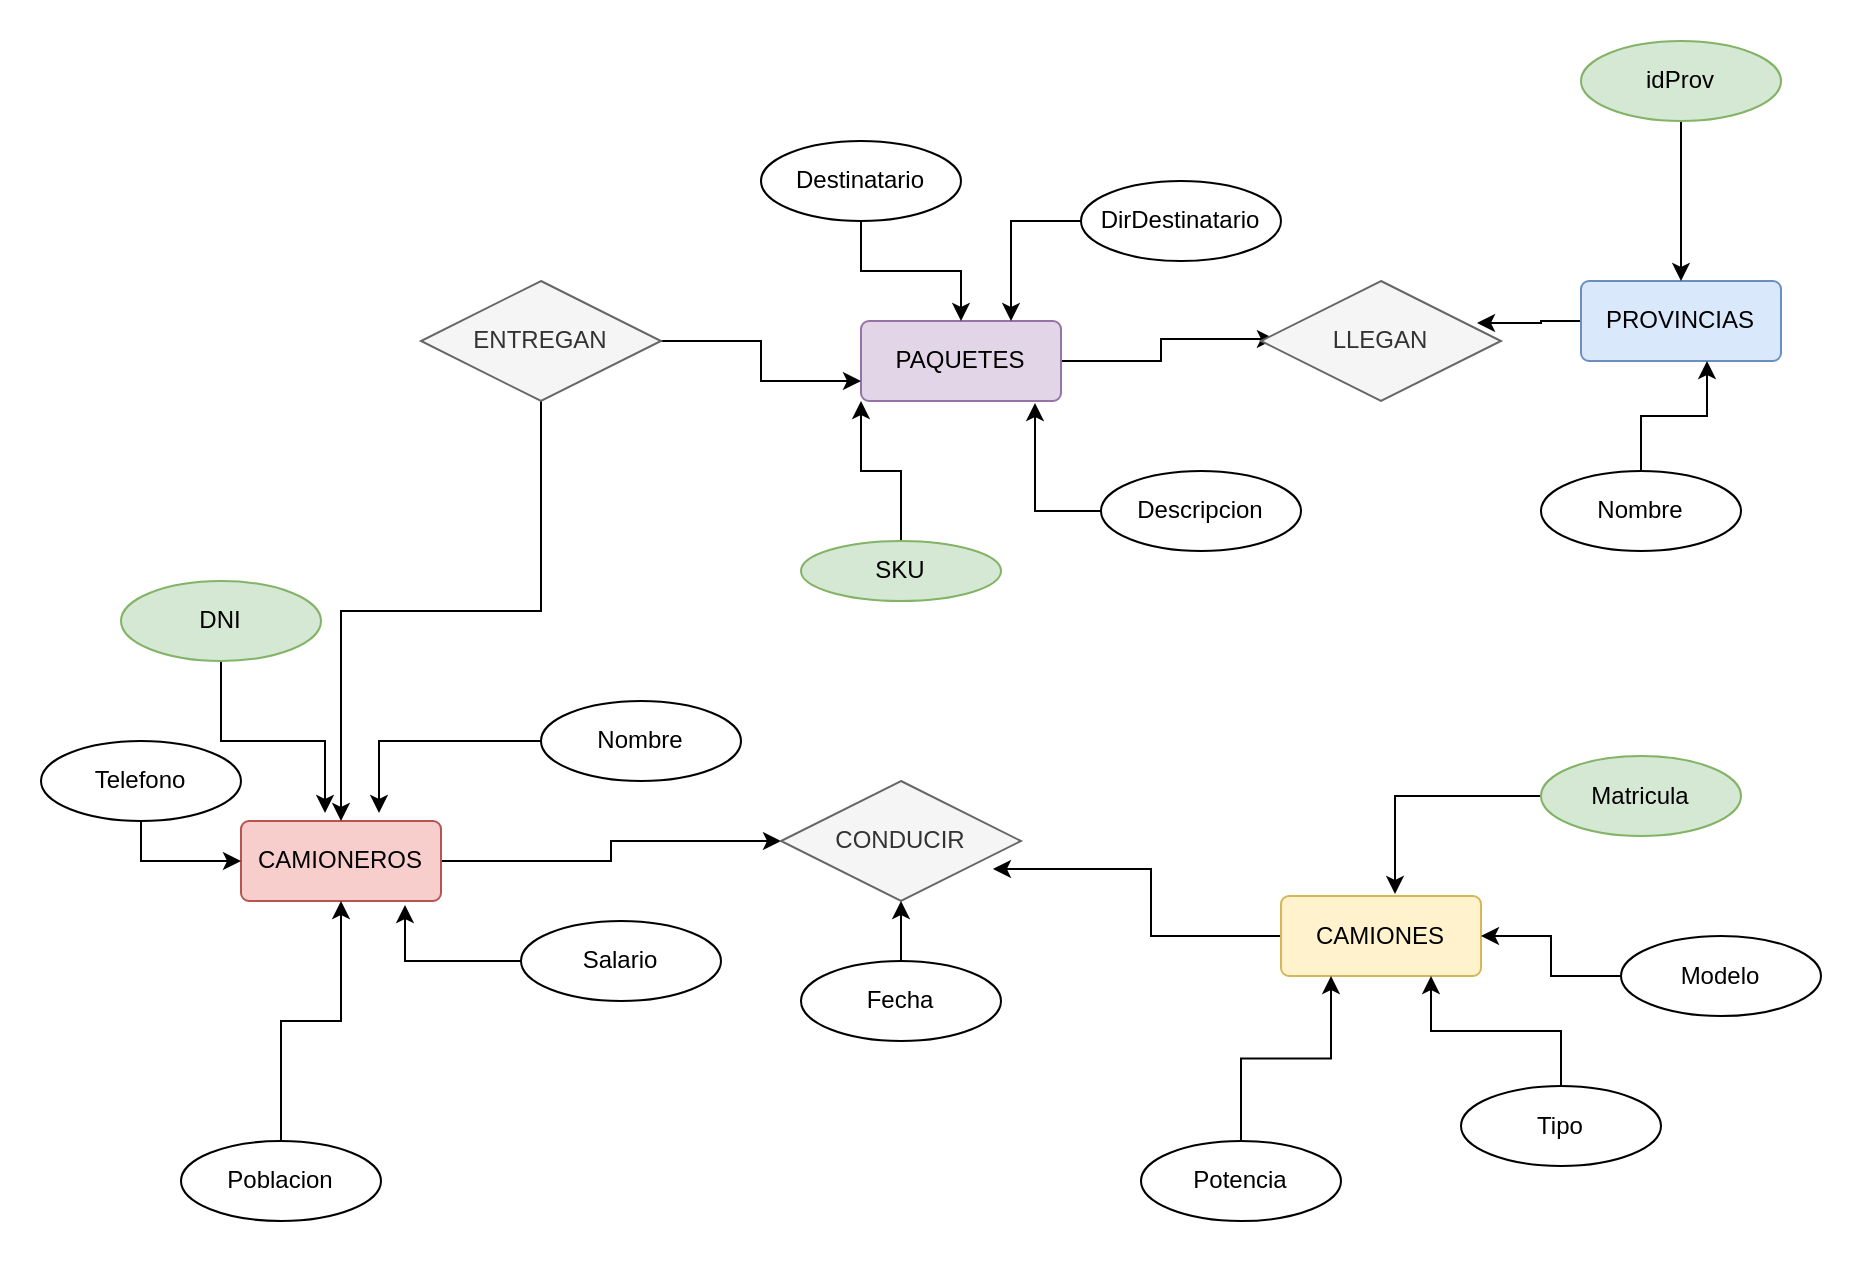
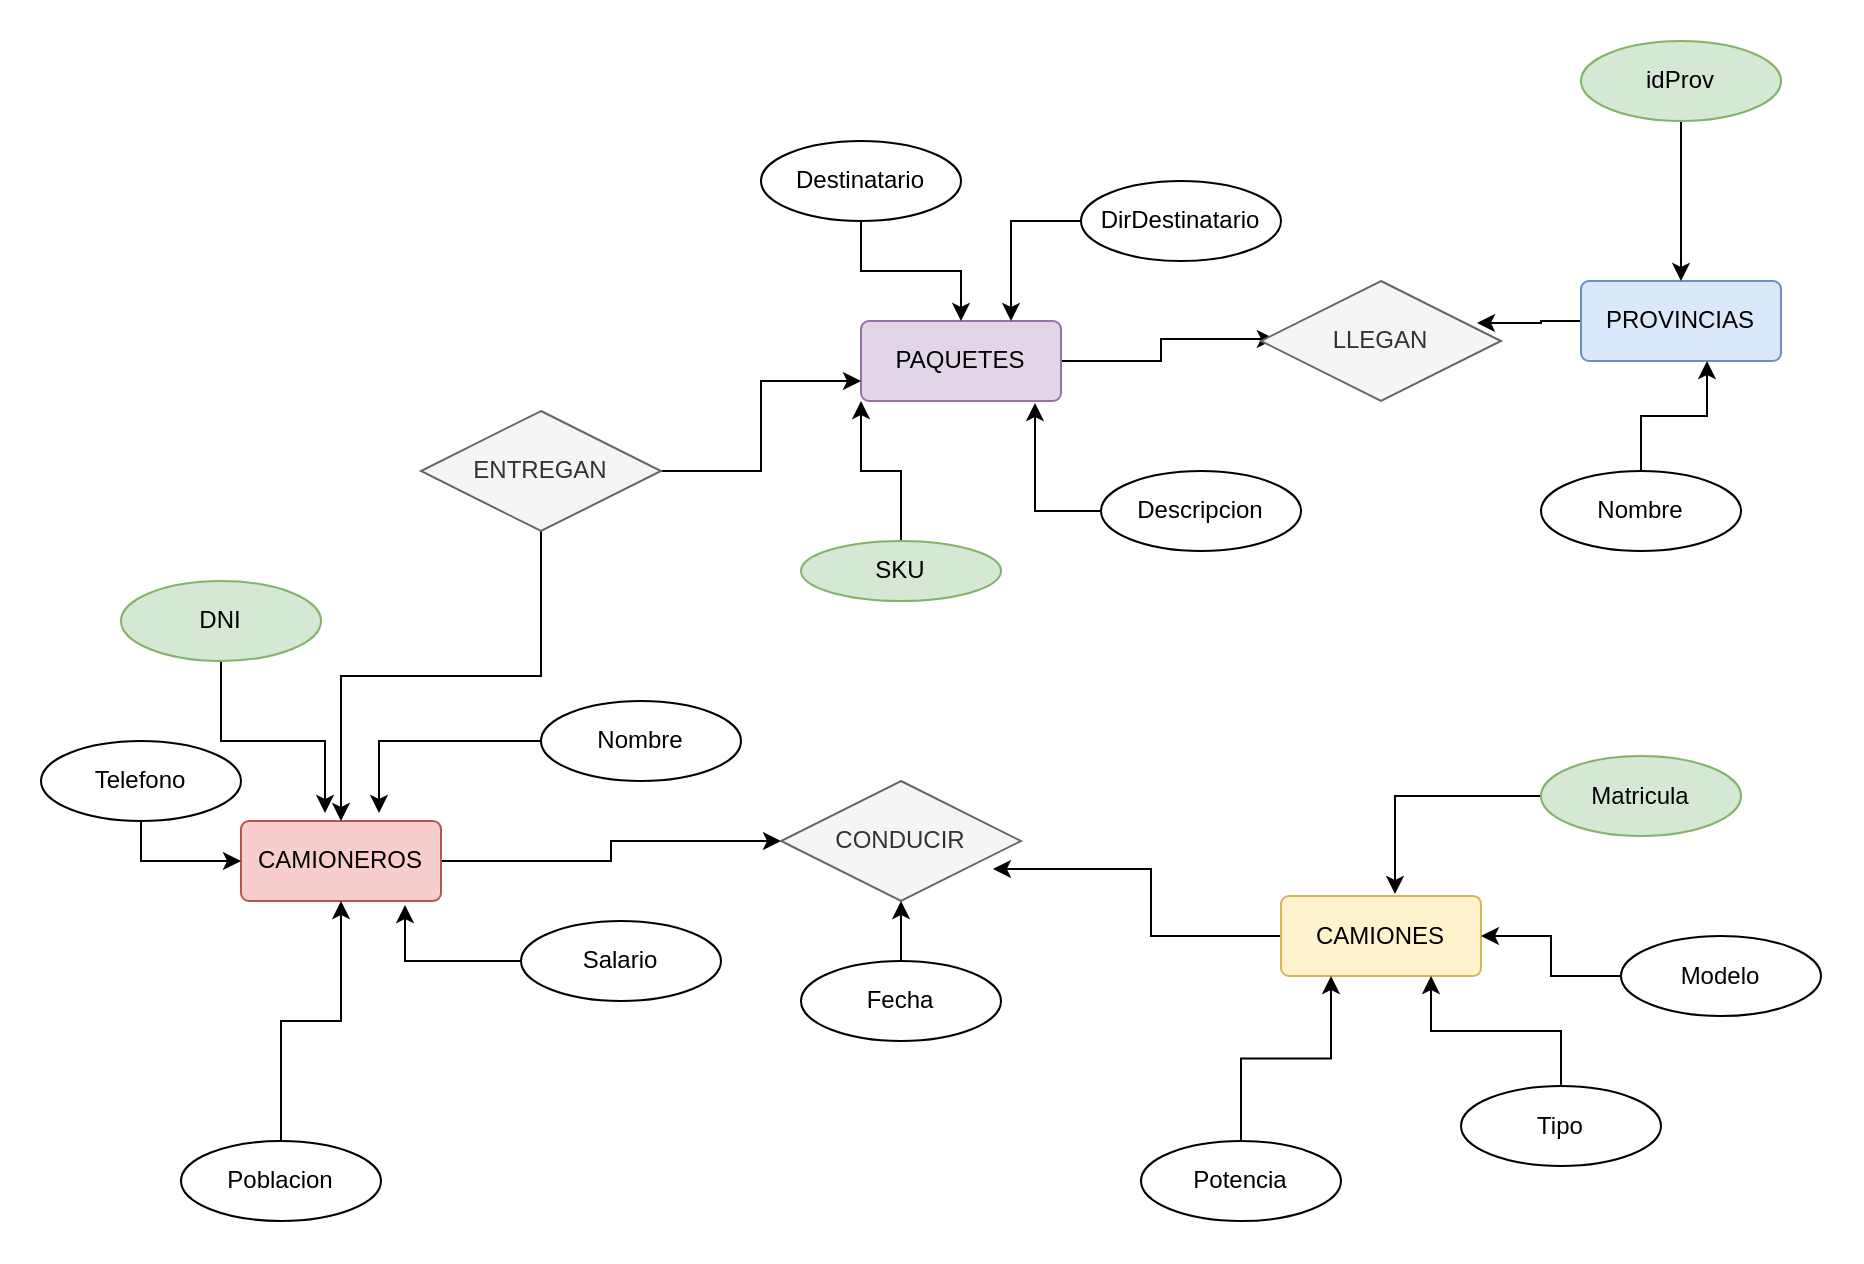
node "ENTREGAN": moved (541, 341) -> (541, 471)
